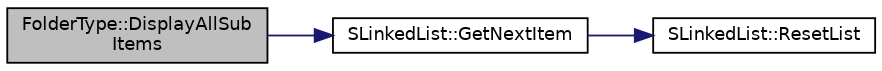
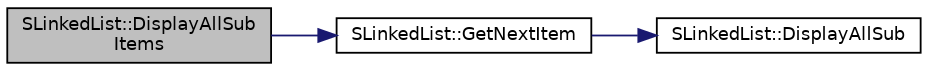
node "FolderType::DisplayAllSub Items": label "FolderType::DisplayAllSub Items" -> "SLinkedList::DisplayAllSub Items"
node "SLinkedList::ResetList": label "SLinkedList::ResetList" -> "SLinkedList::DisplayAllSub"
